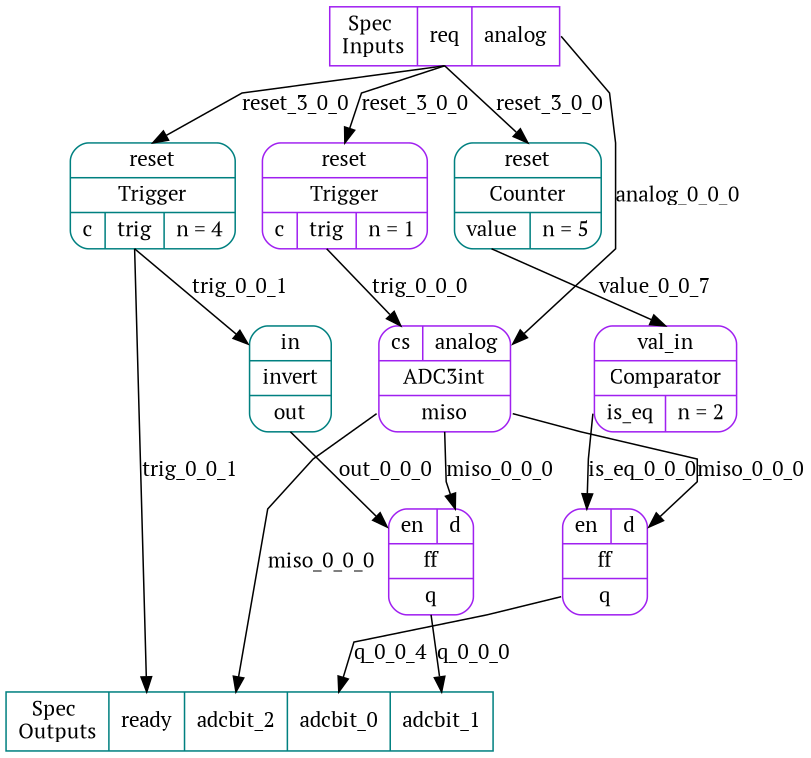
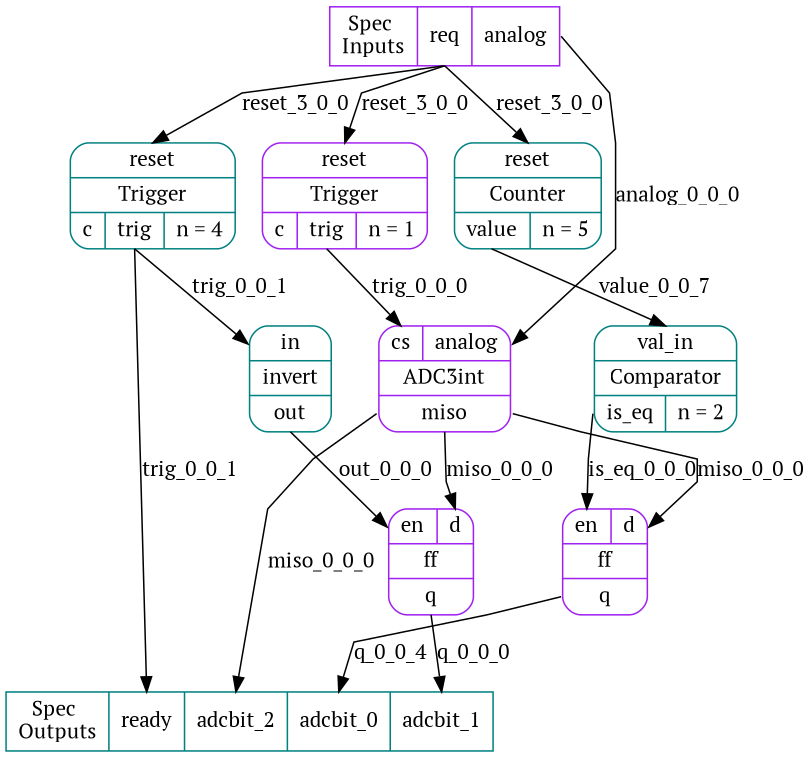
node "val_in": color purple -> teal
